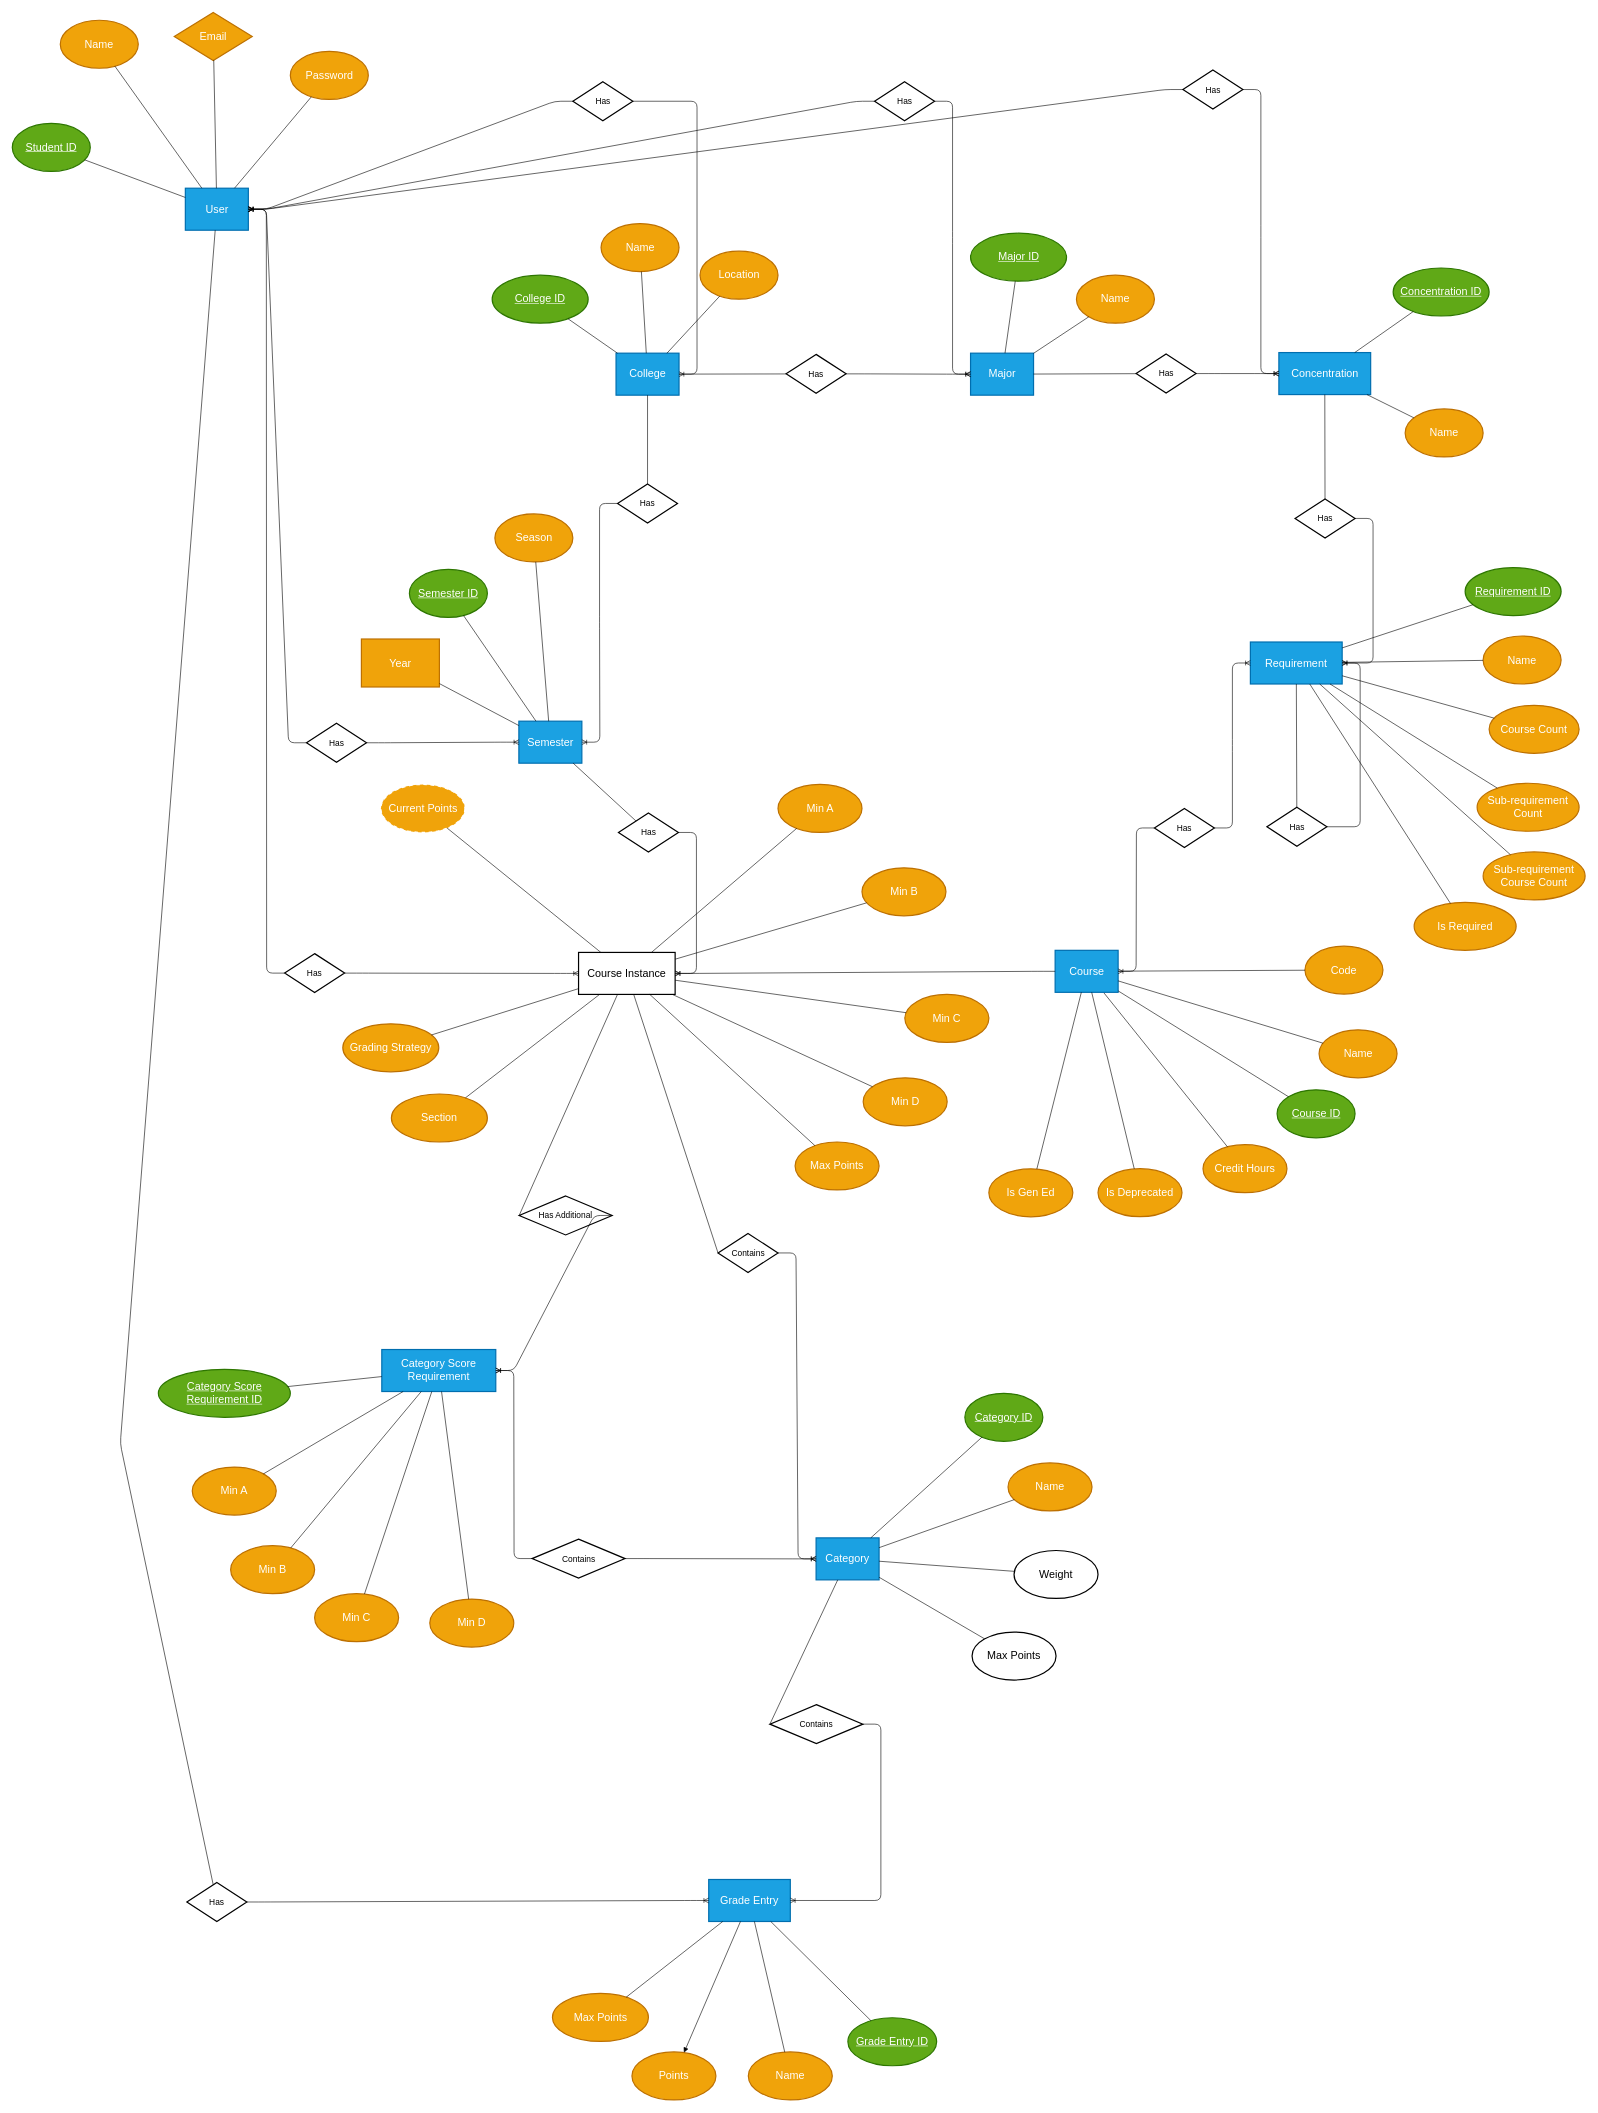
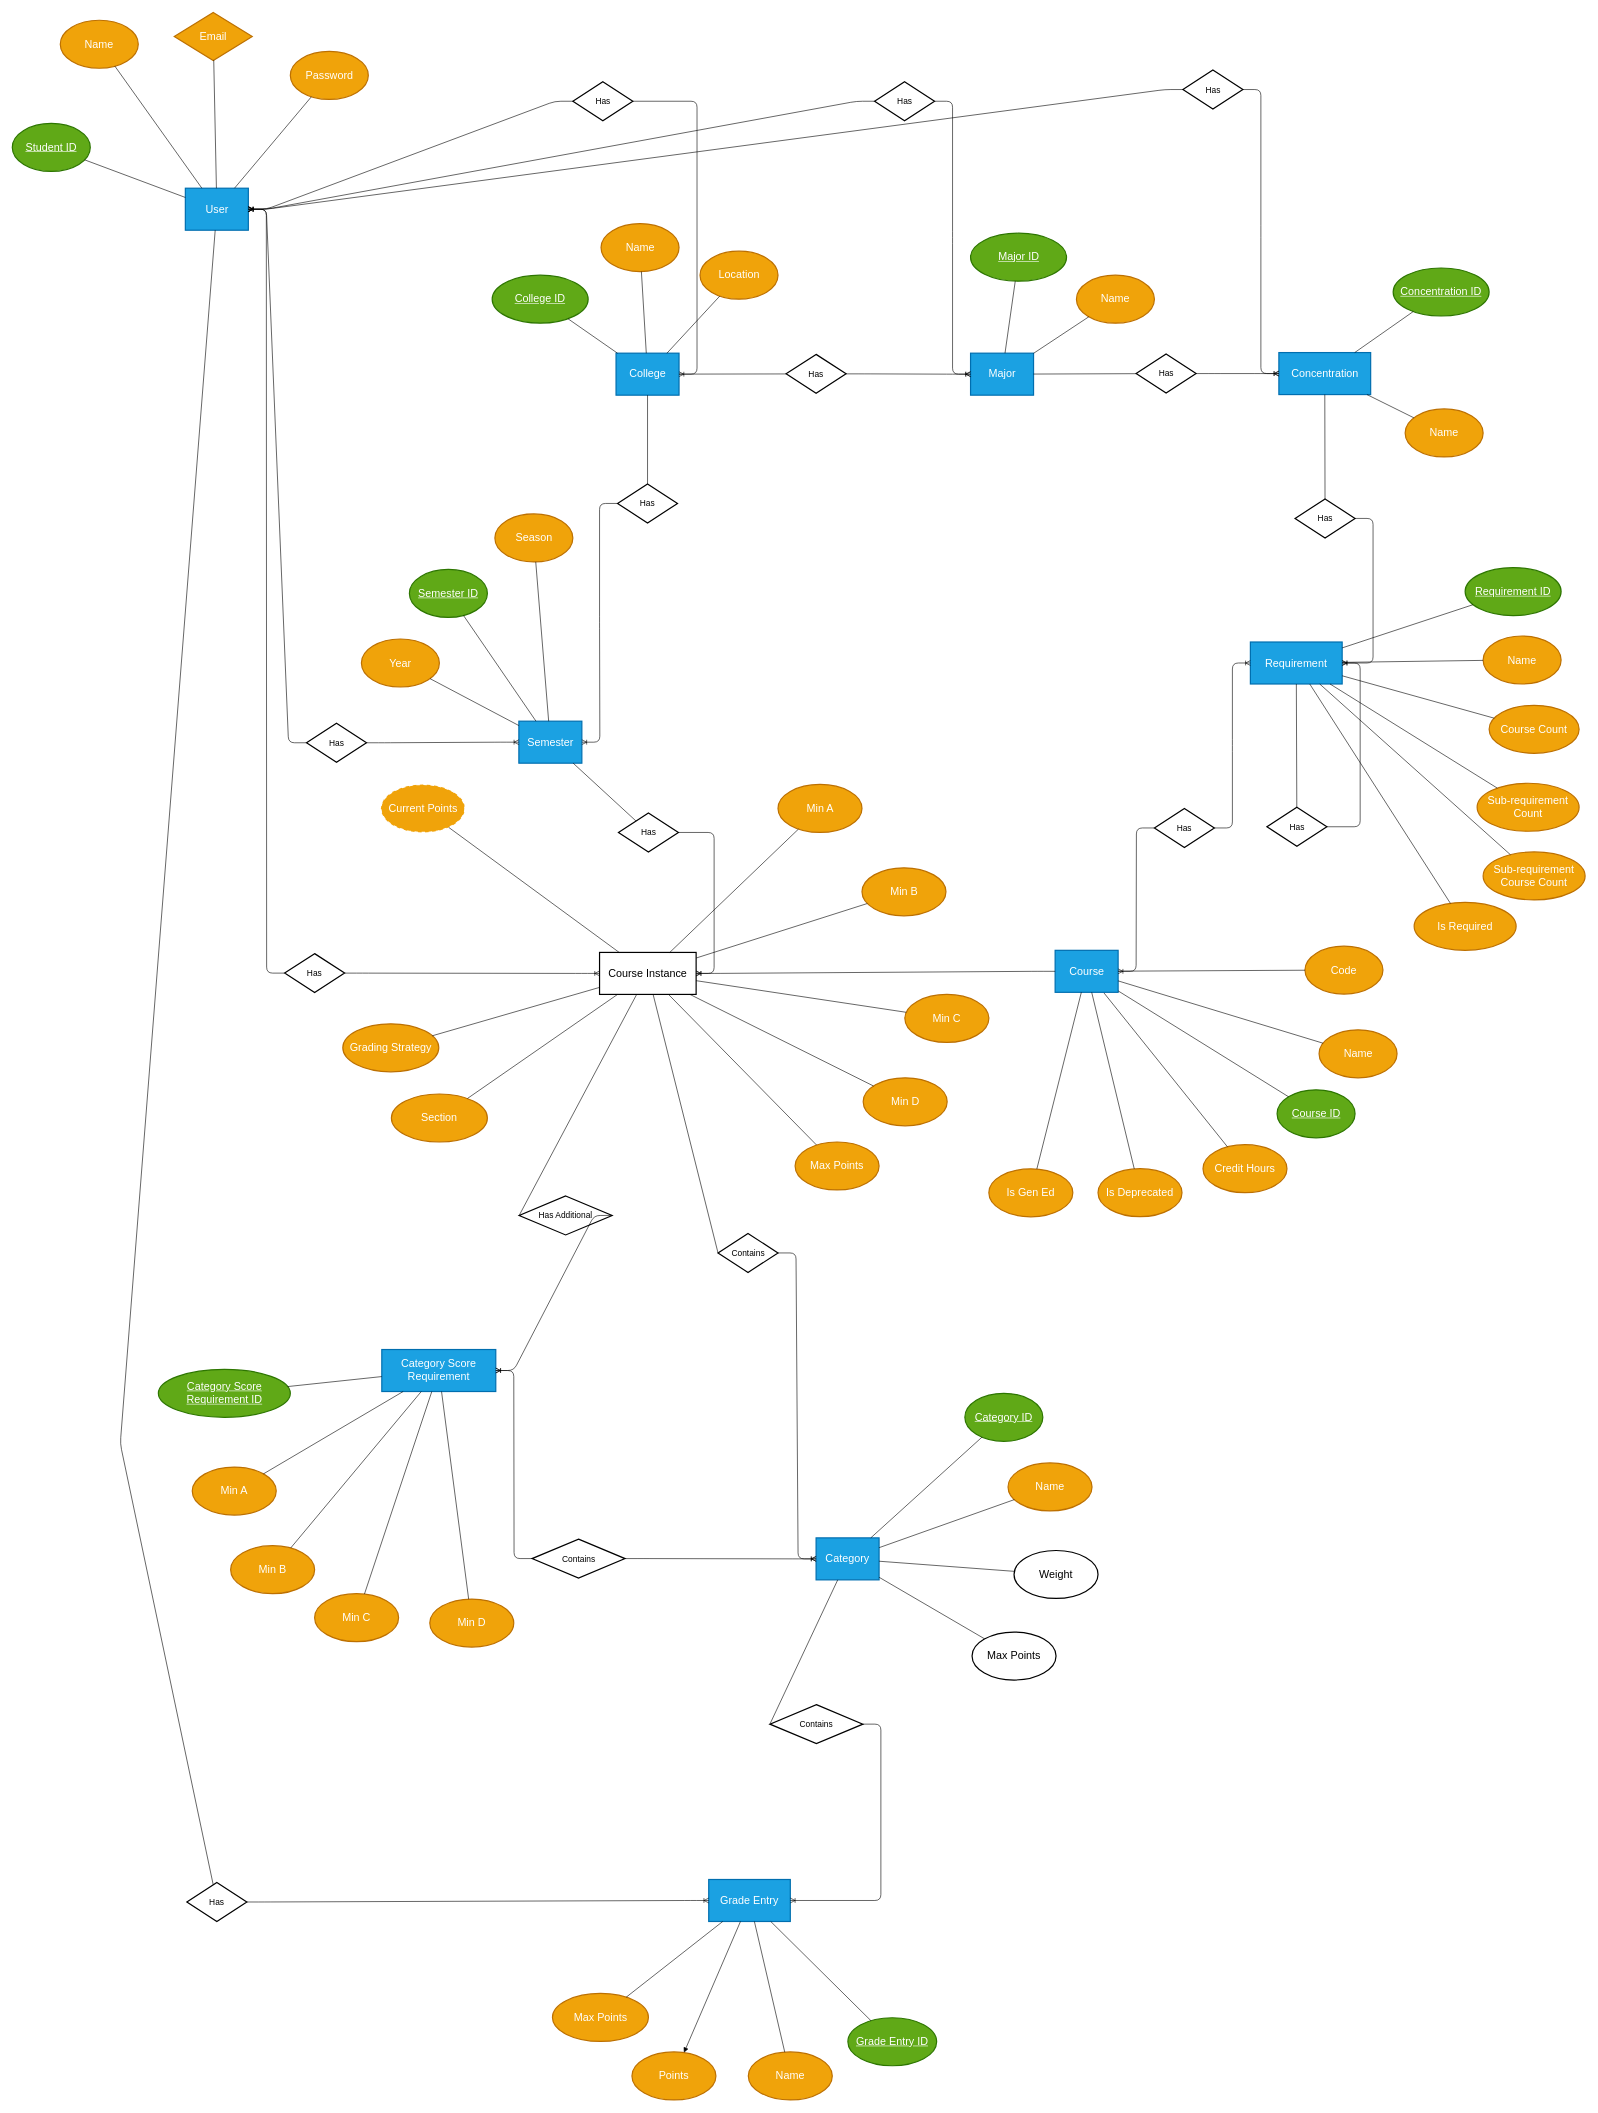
node "Year": shape rectangle -> ellipse
node "Course Instance": moved (627, 974) -> (648, 974)
